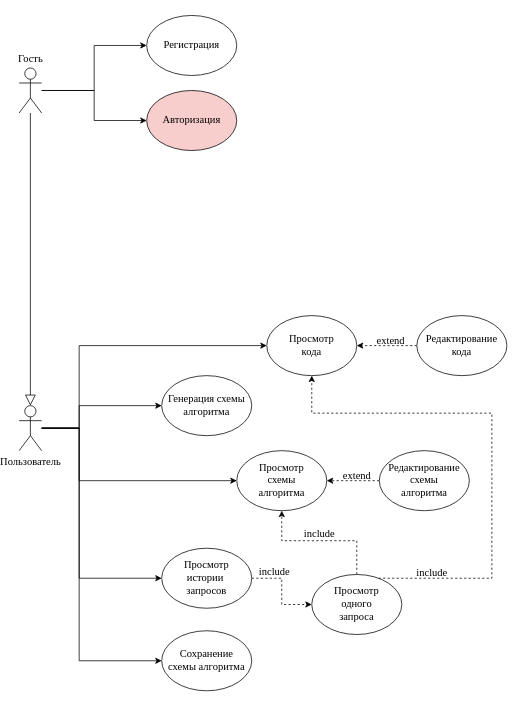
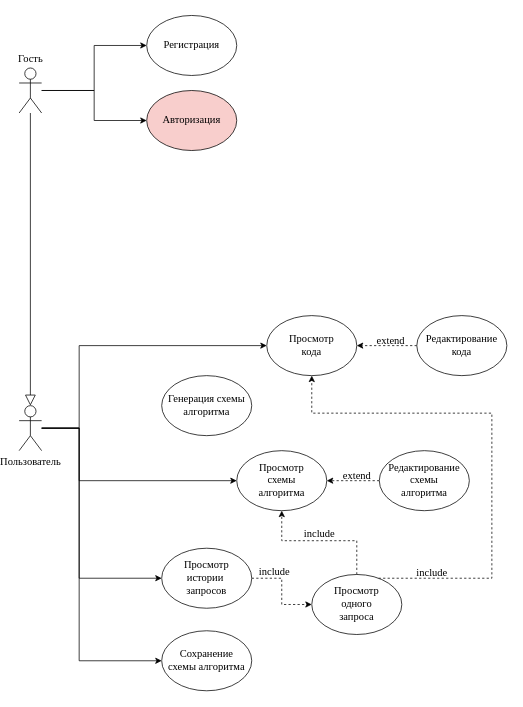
edge "Пользователь" -> "Генерация схемыалгоритма": removed
